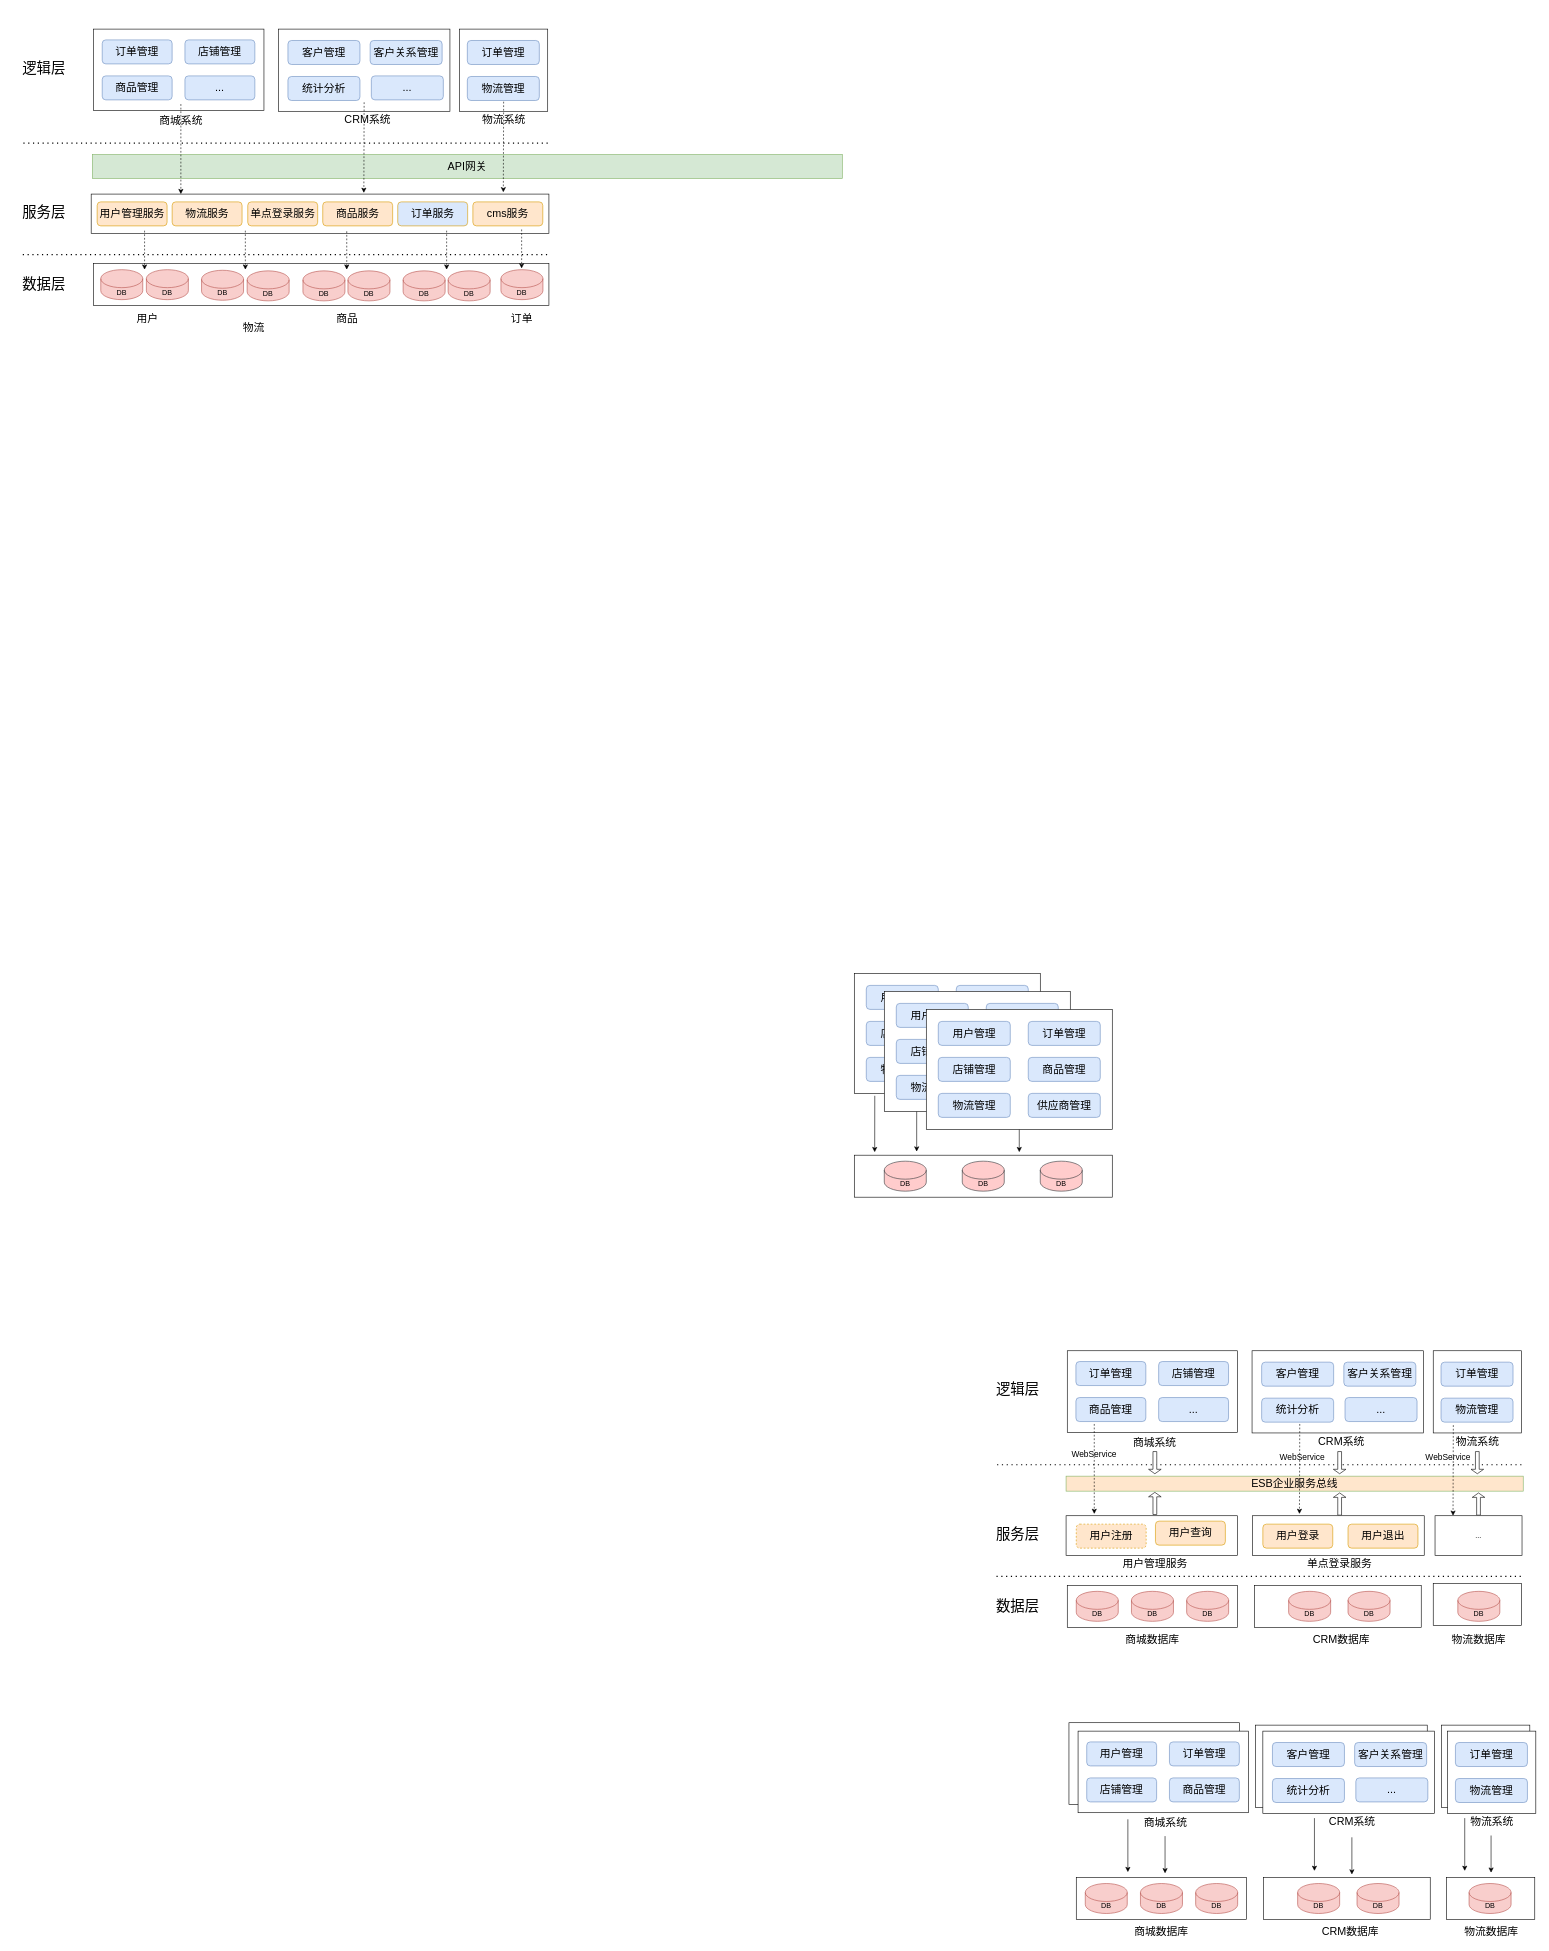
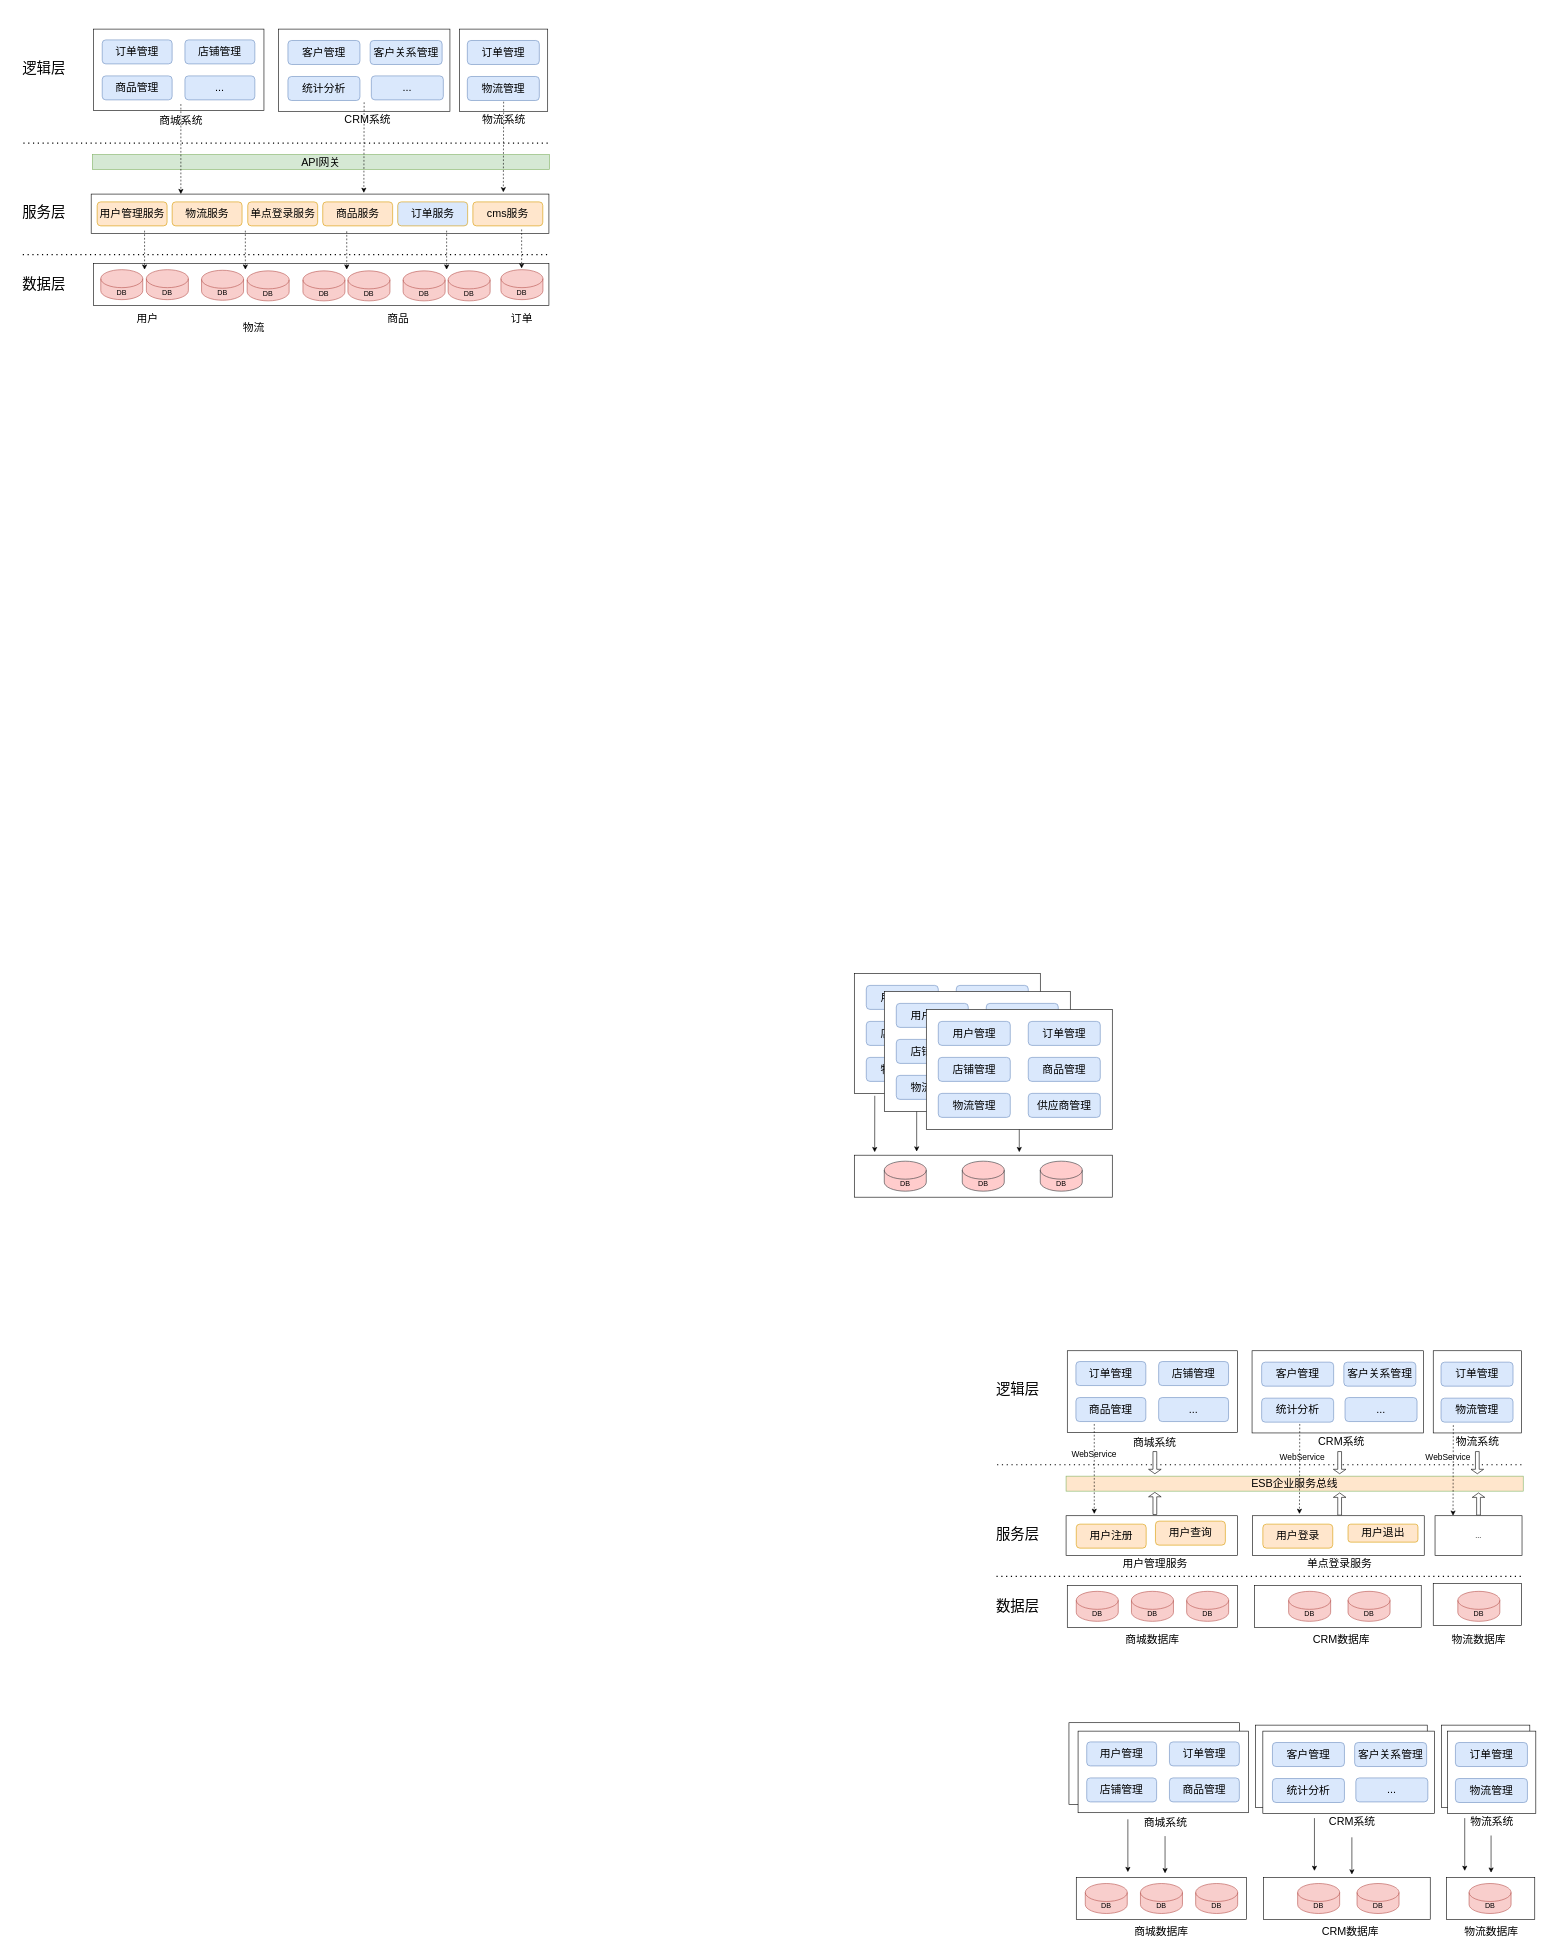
node "API网关": size 750x24 -> 457x15
node "商品": moved (347, 318) -> (398, 318)
node "用户注册": style dashed -> solid
node "用户退出": size 70x24 -> 70x18
